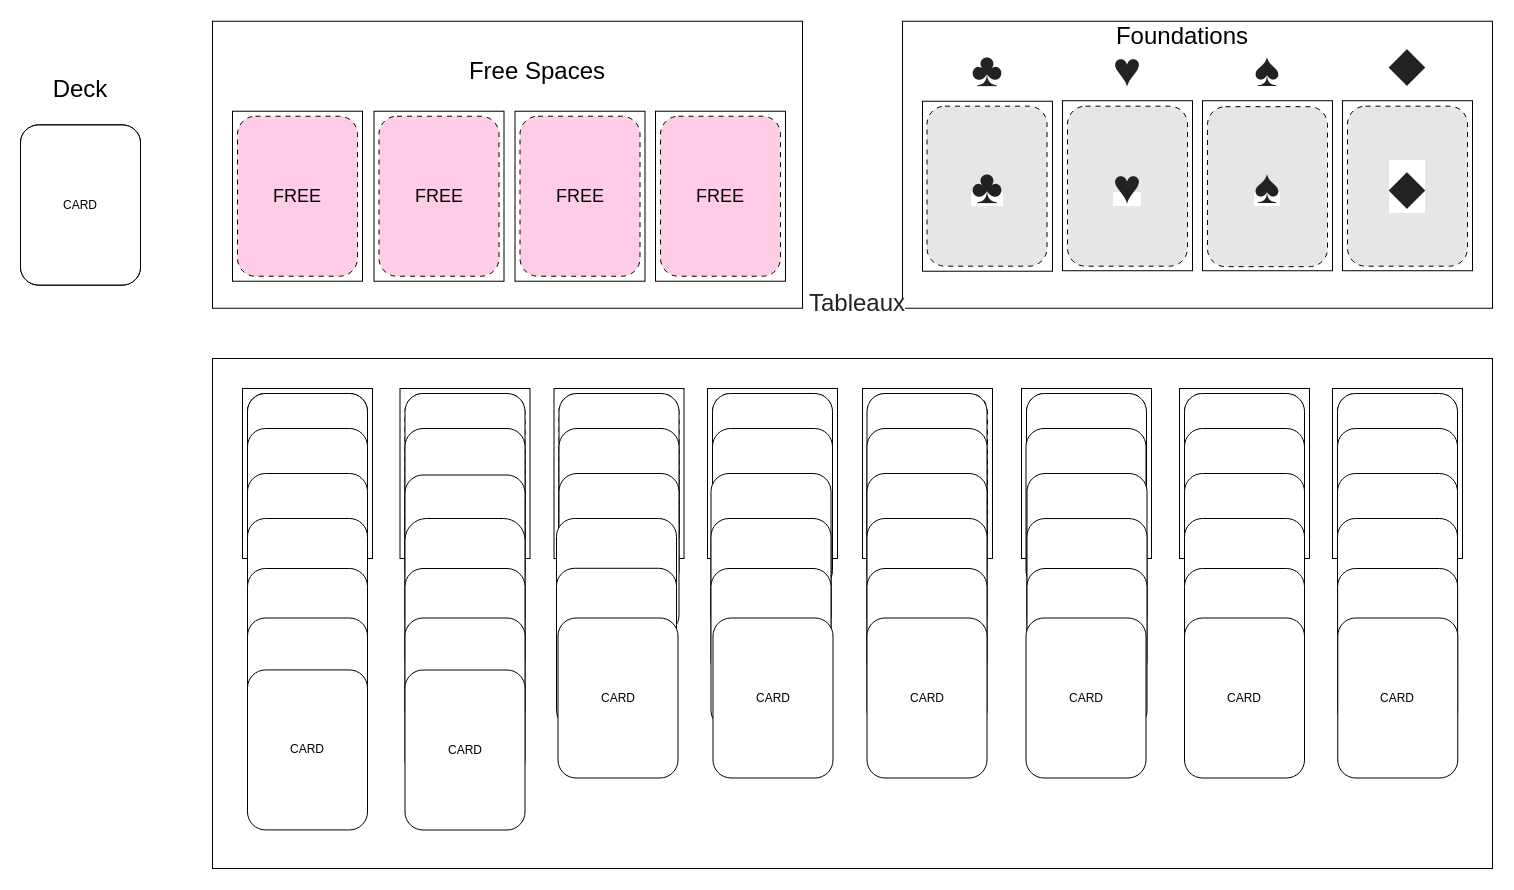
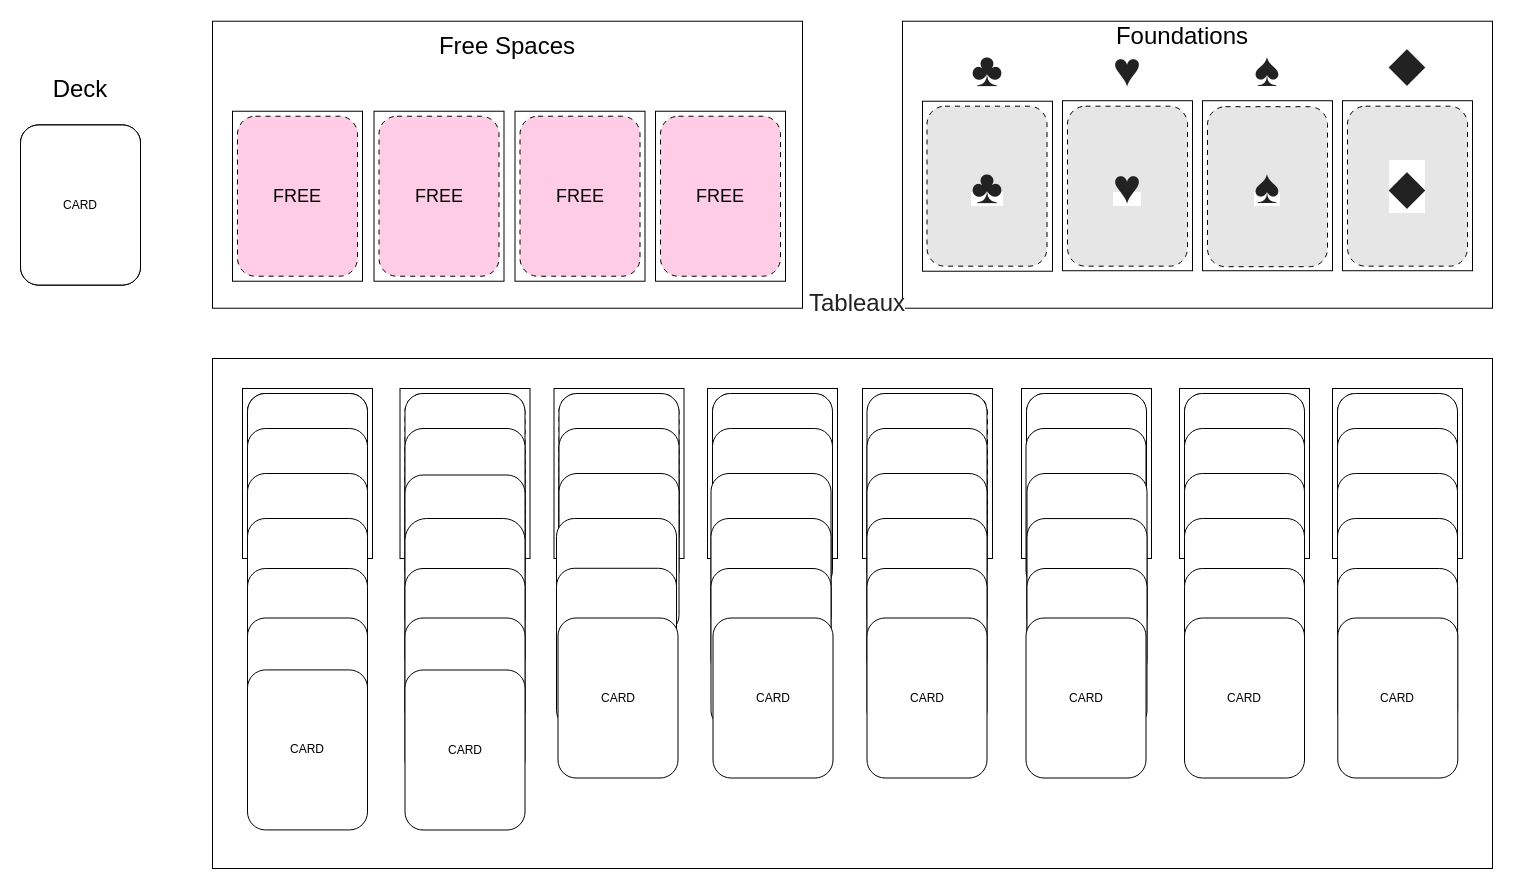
node "Free Spaces": moved (538, 72) -> (508, 47)
